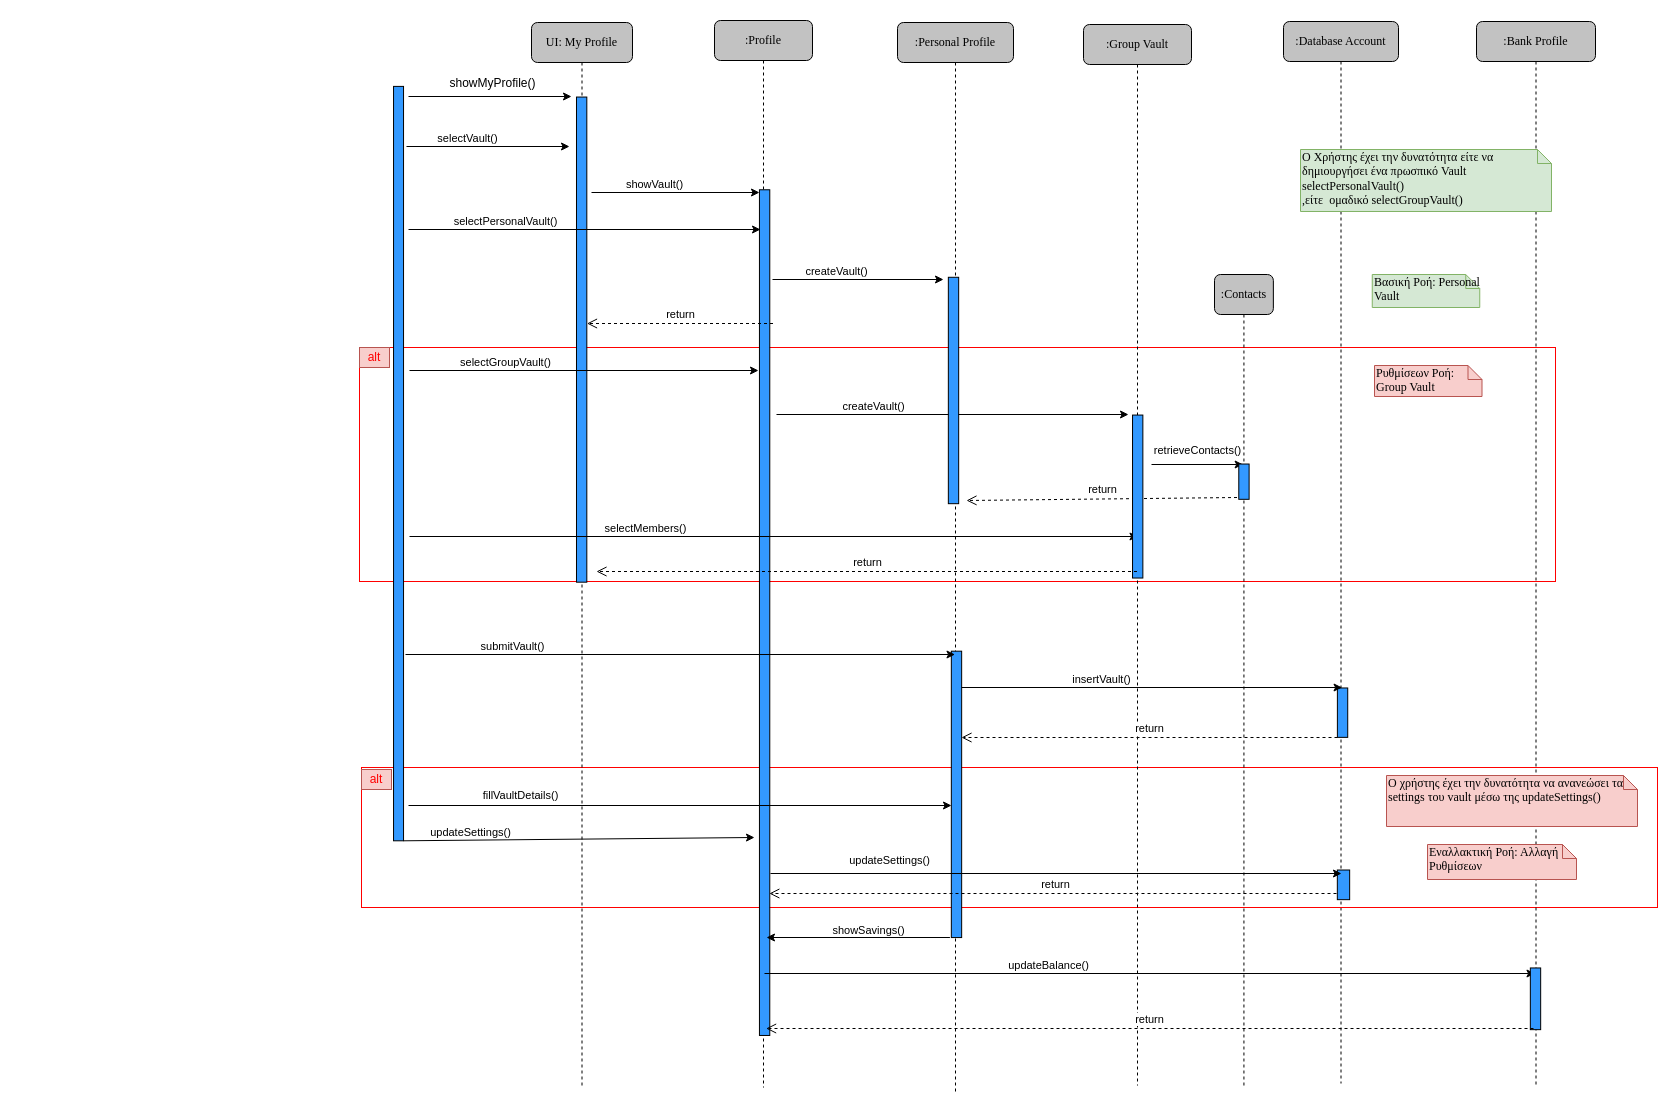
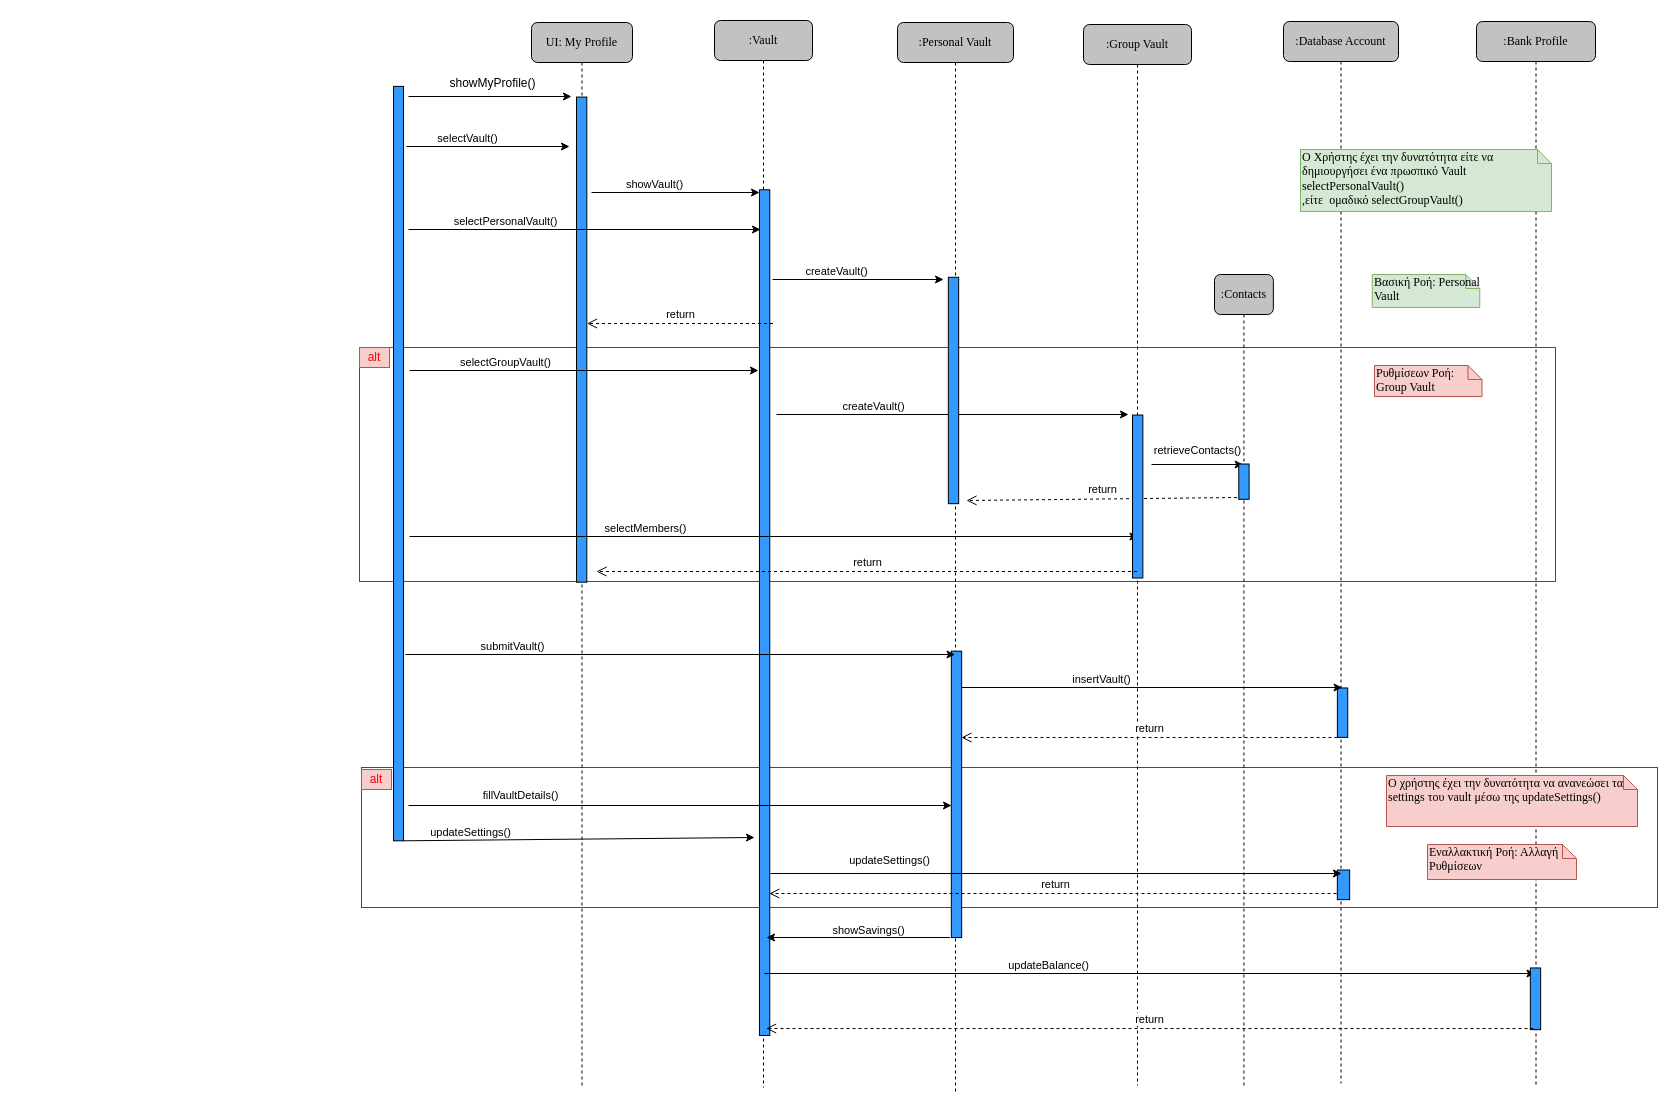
node ":Profile": label ":Profile" -> ":Vault"
node ":Personal Profile": label ":Personal Profile" -> ":Personal Vault"
